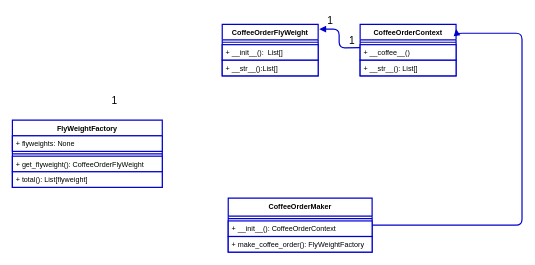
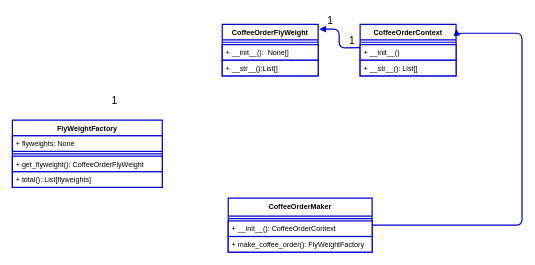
node "+ __init__(): List[]": label "+ __init__(): List[]" -> "+ __init__(): None[]"
node "+ __coffee__()": label "+ __coffee__()" -> "+ __init__()"
node "+ total(): List[flyweight]": label "+ total(): List[flyweight]" -> "+ total(): List[flyweights]"
